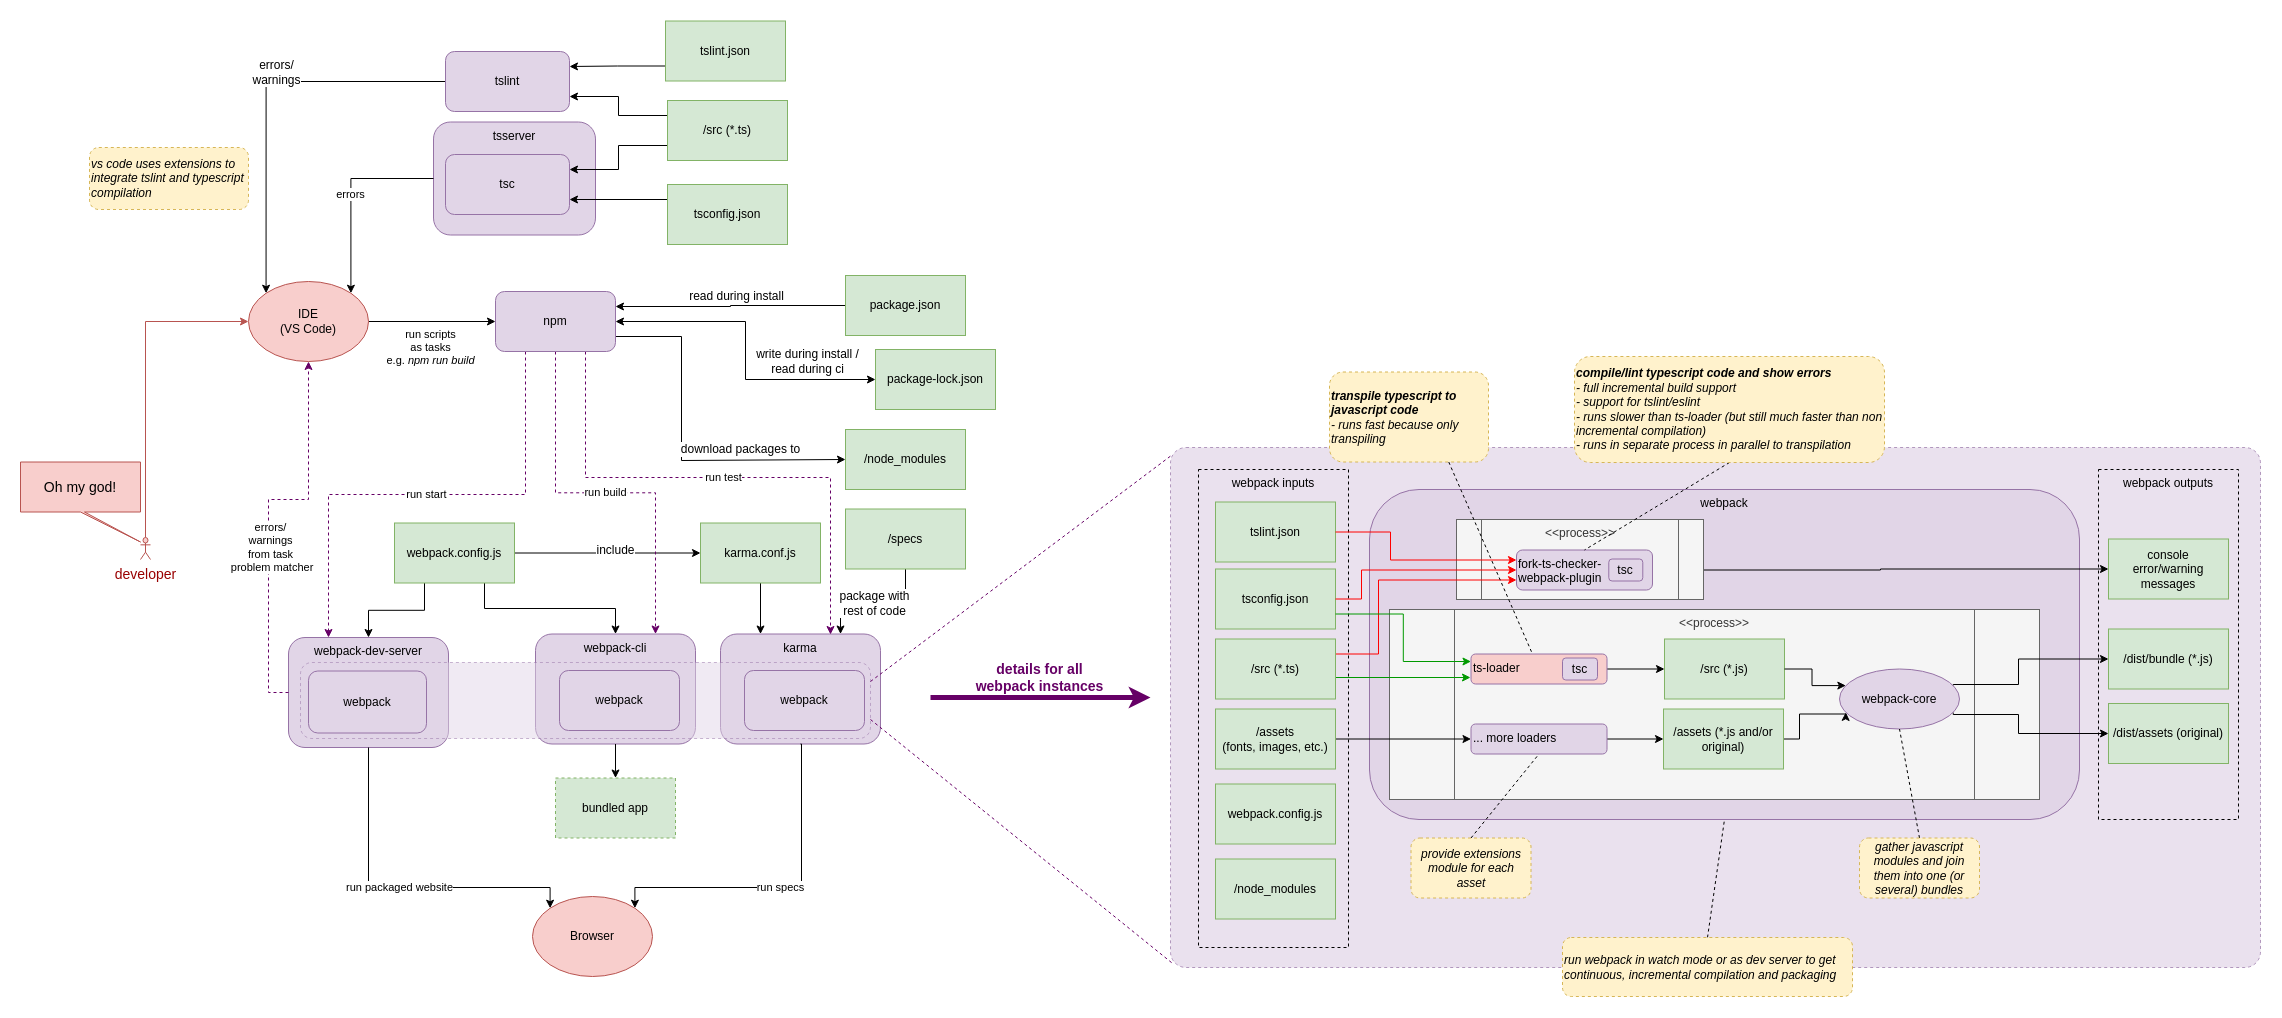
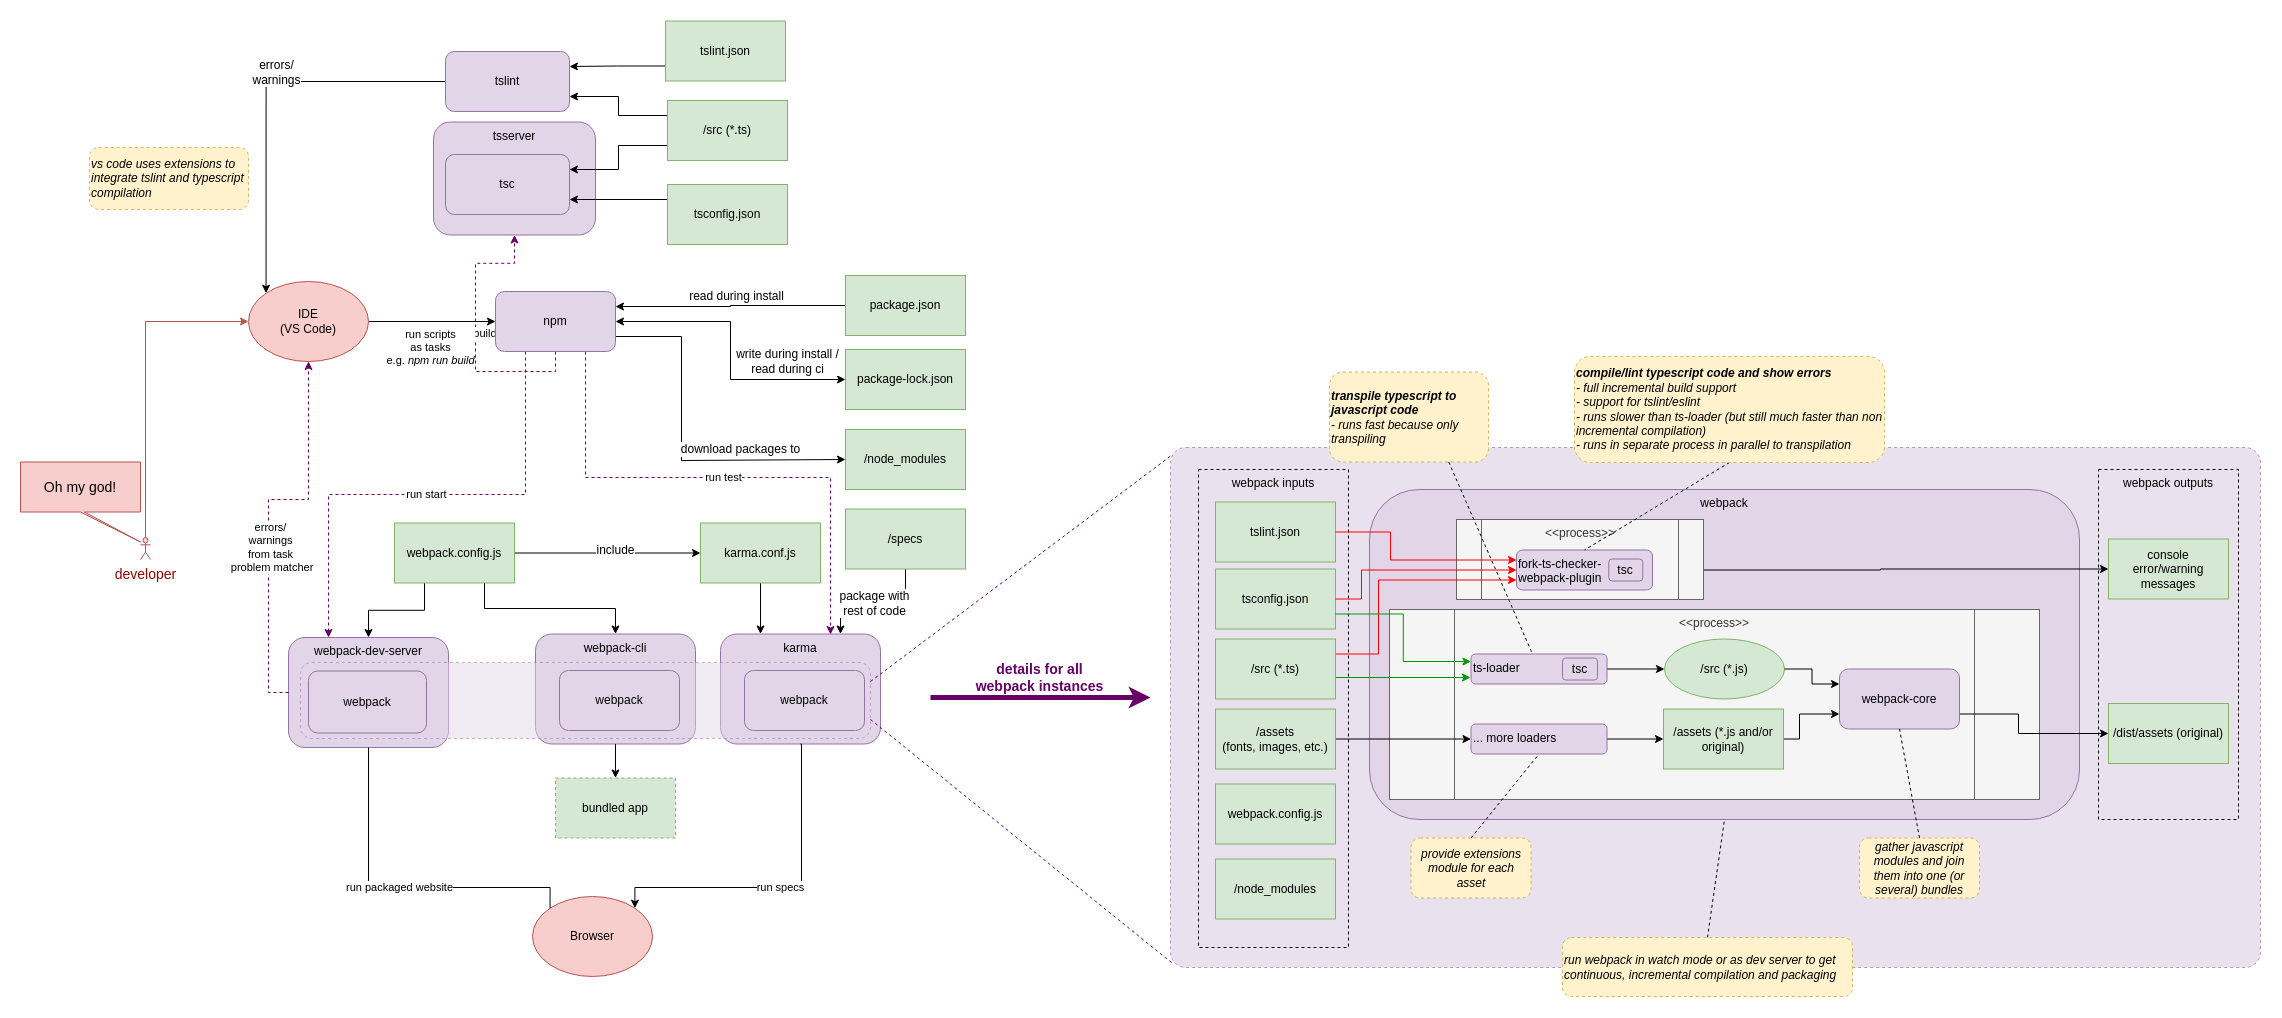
edge "tsserver" -> "IDE (VS Code)": removed, label "errors"
node "package-lock.json": moved (936, 380) -> (906, 380)
edge "npm" -> "webpack-cli": now "npm" -> "tsserver"
node "/dist/bundle (*.js)": removed
node "ts-loader": fillcolor #f8cecc -> #e1d5e7
node "/src (*.js)": shape rectangle -> ellipse
edge "webpack-core" -> "/dist/bundle (*.js)": removed
node "webpack-core": shape ellipse -> rounded rectangle
edge "webpack-dev-server" -> "Browser": arrowhead classic -> none
